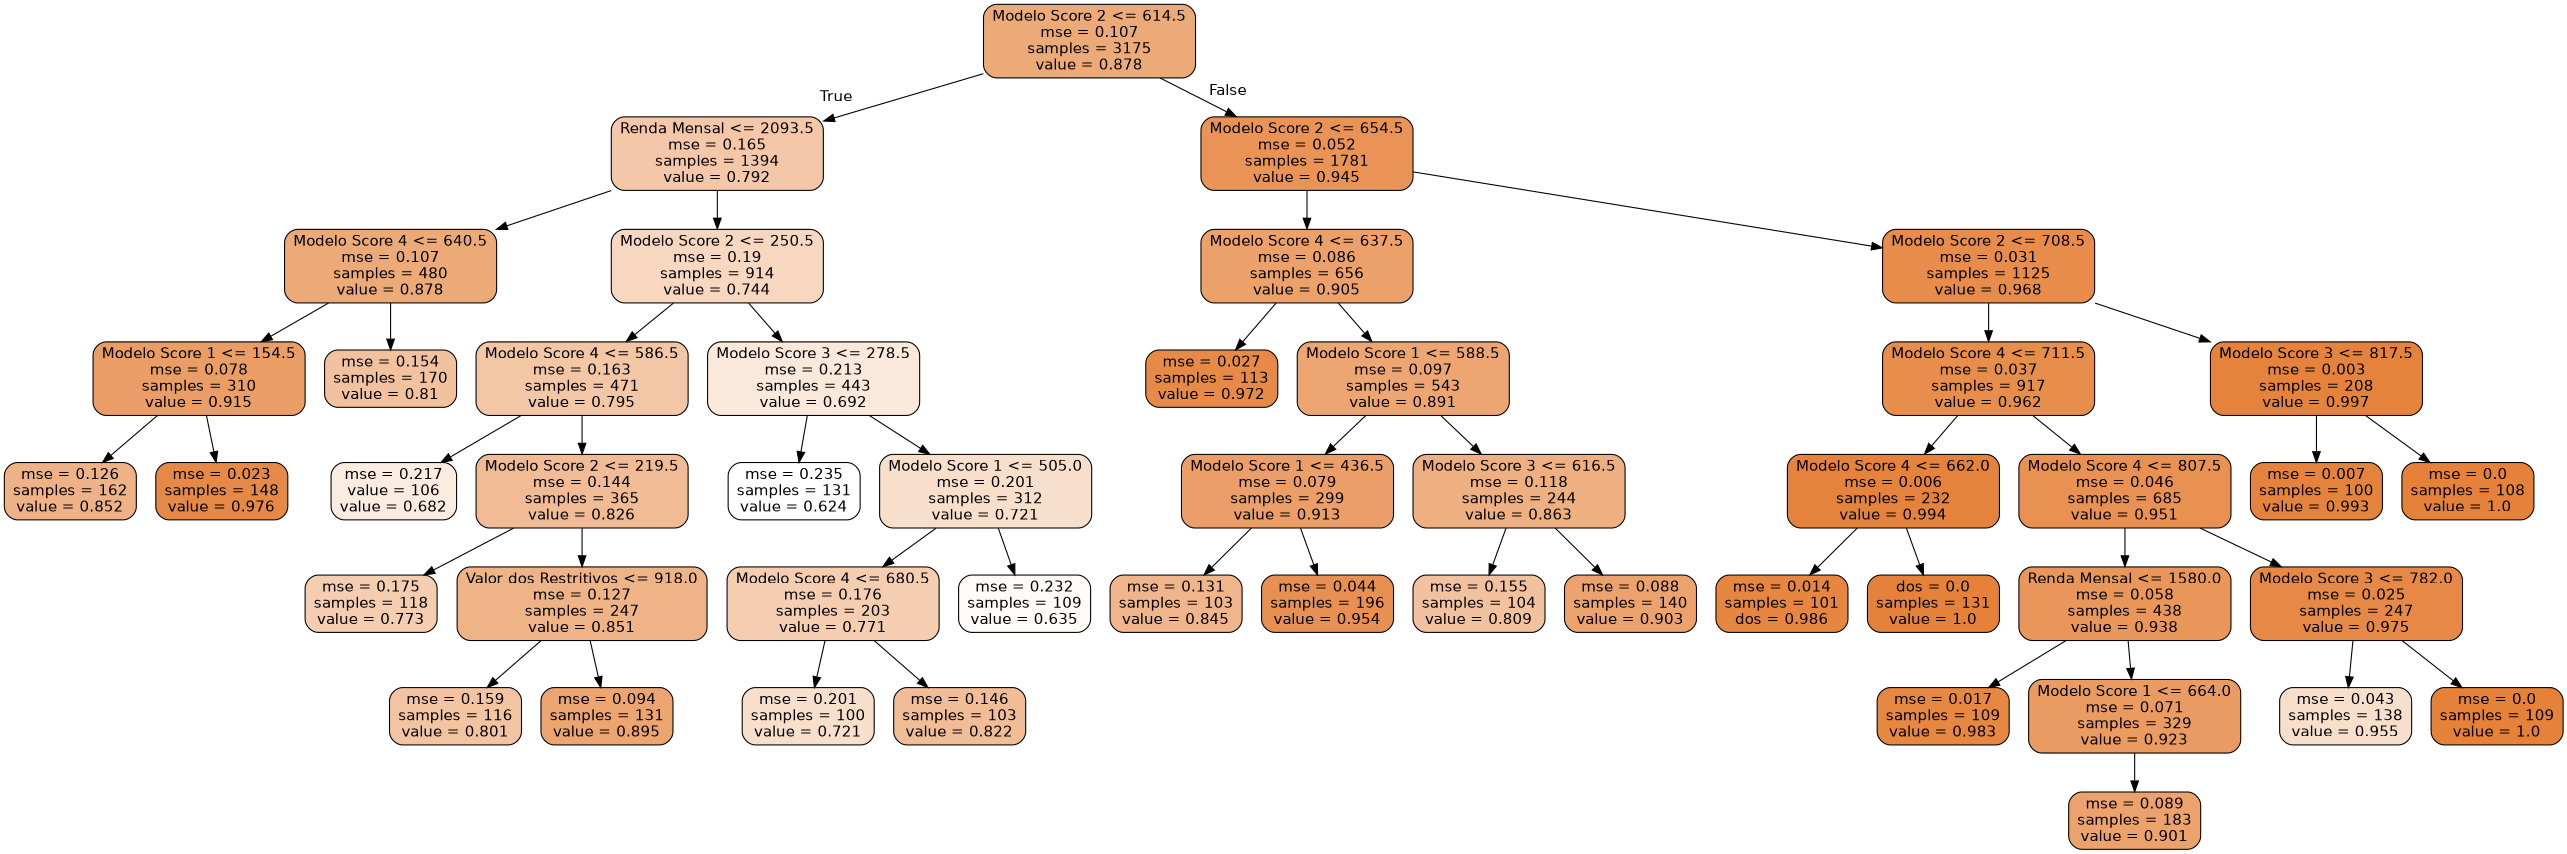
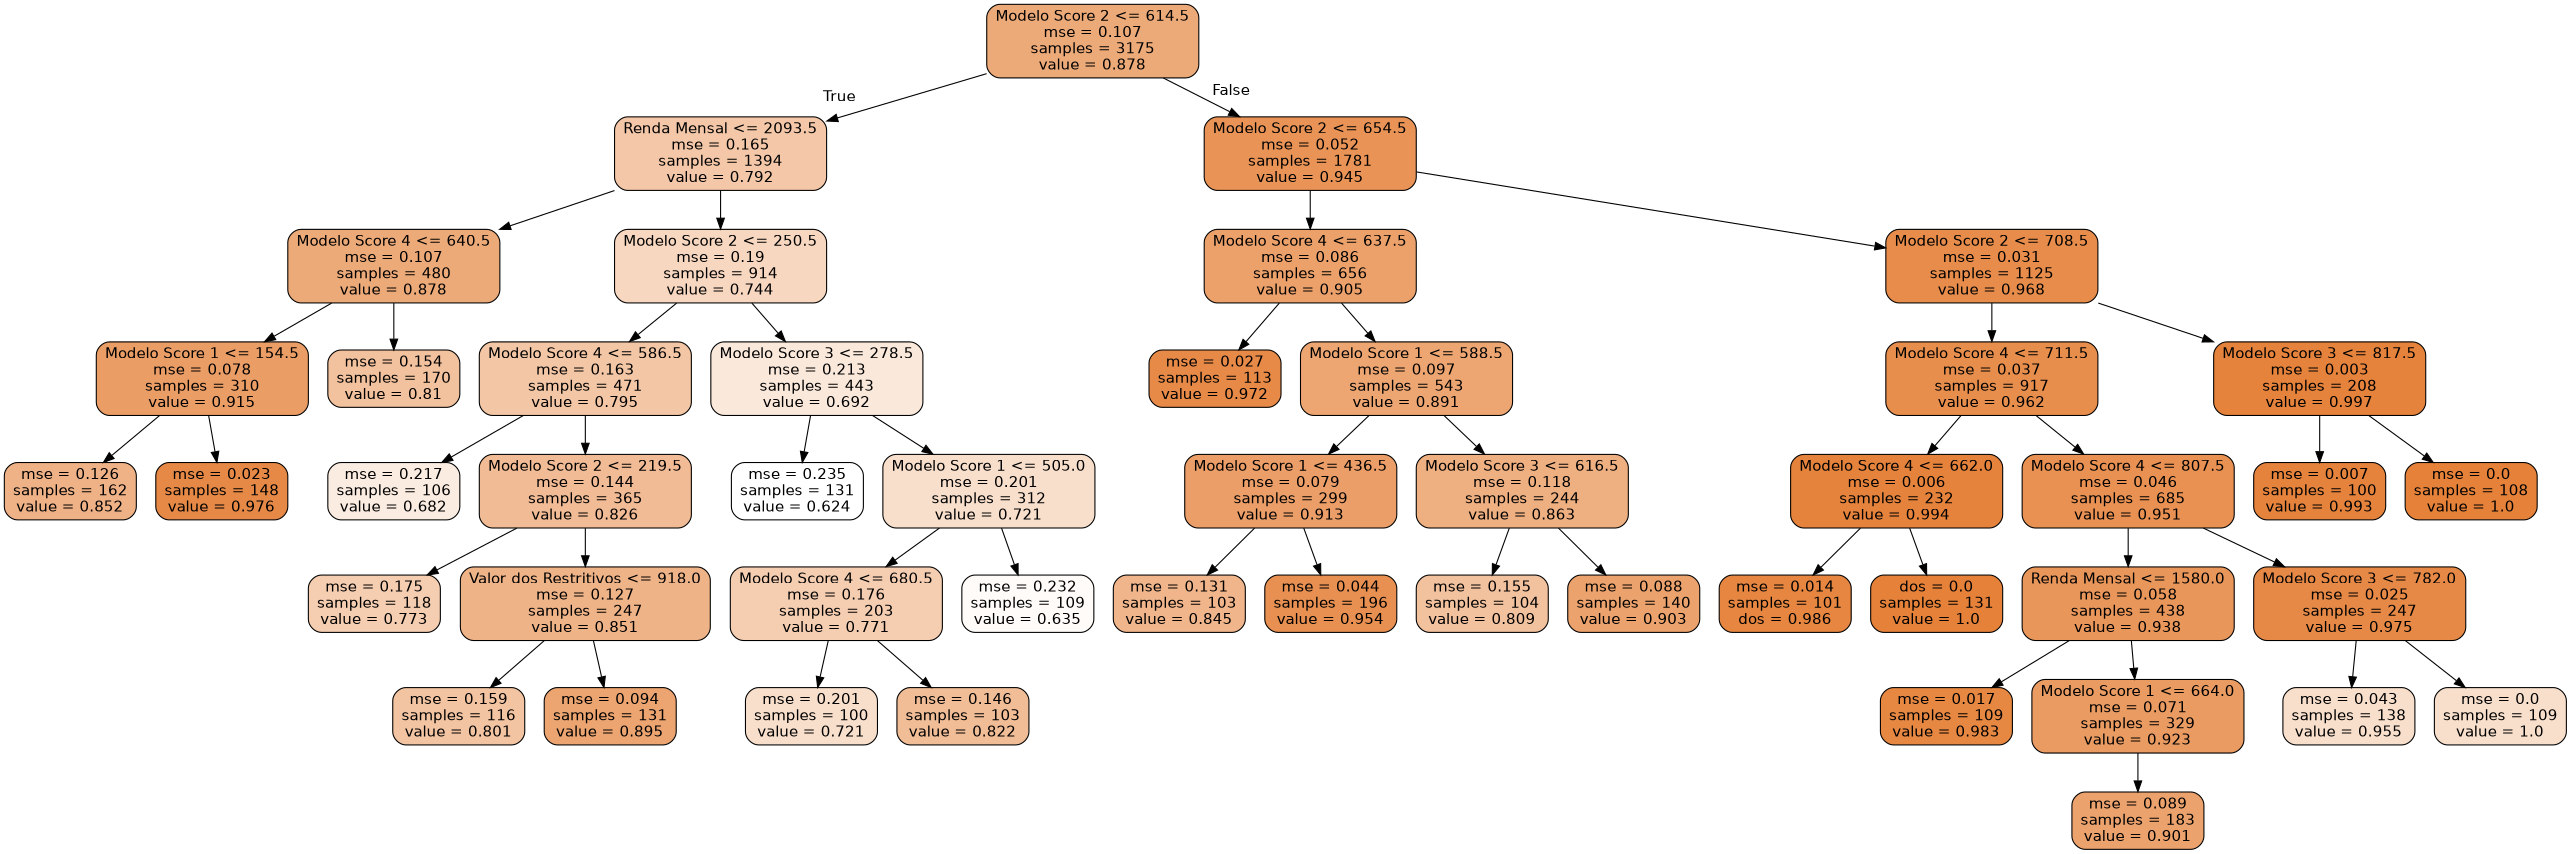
node "mse = 0.217 value = 106 value = 0.682": label "mse = 0.217 value = 106 value = 0.682" -> "mse = 0.217 samples = 106 value = 0.682"
node "mse = 0.0 samples = 109 value = 1.0": fillcolor #e58139 -> #f8dfcc
